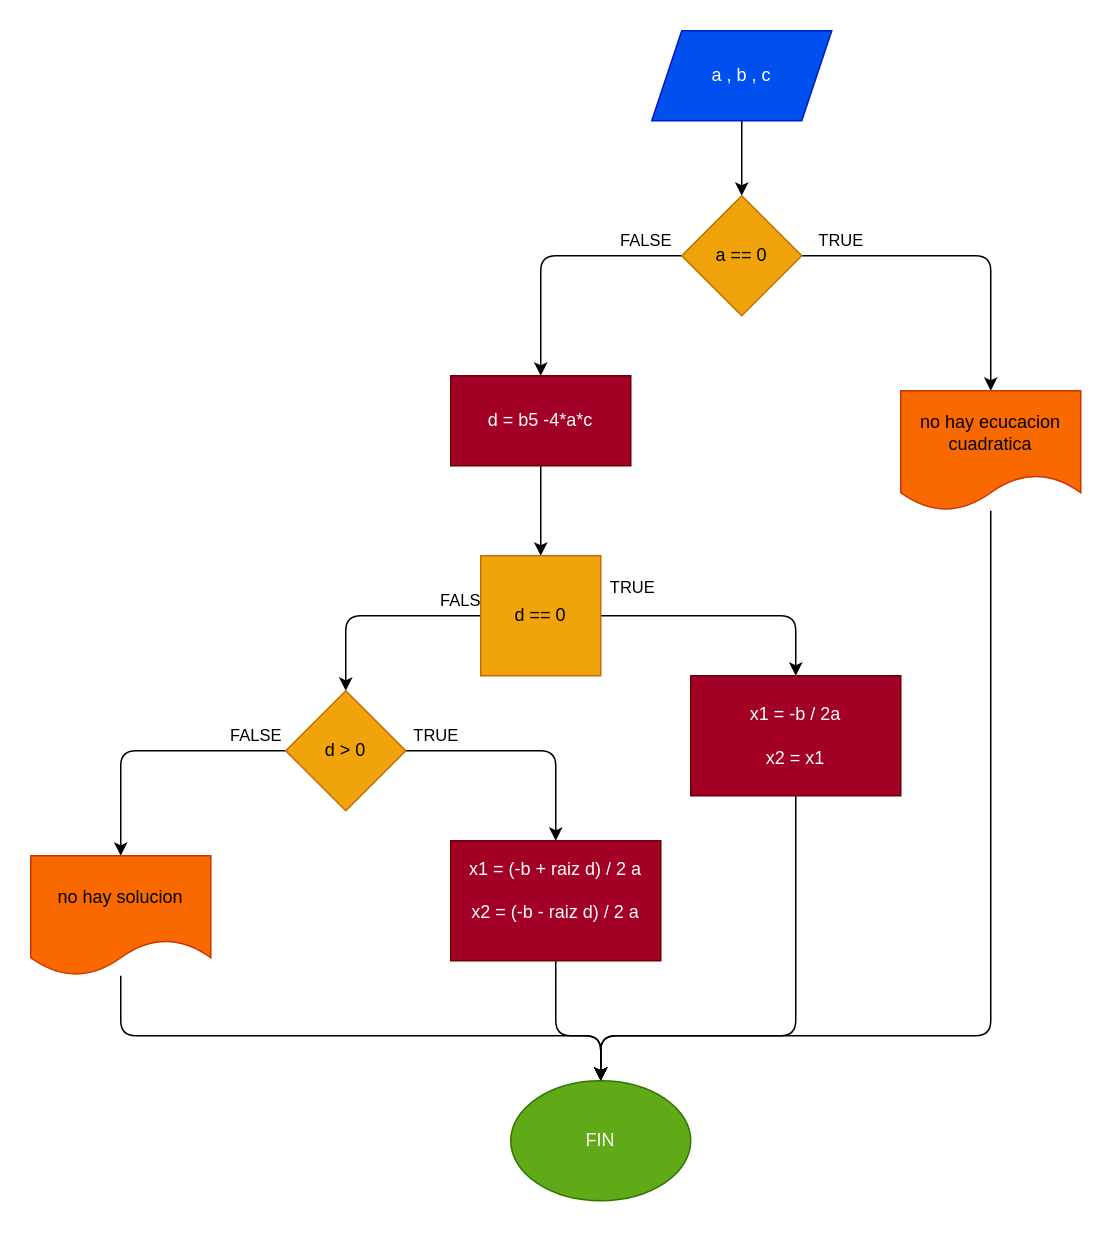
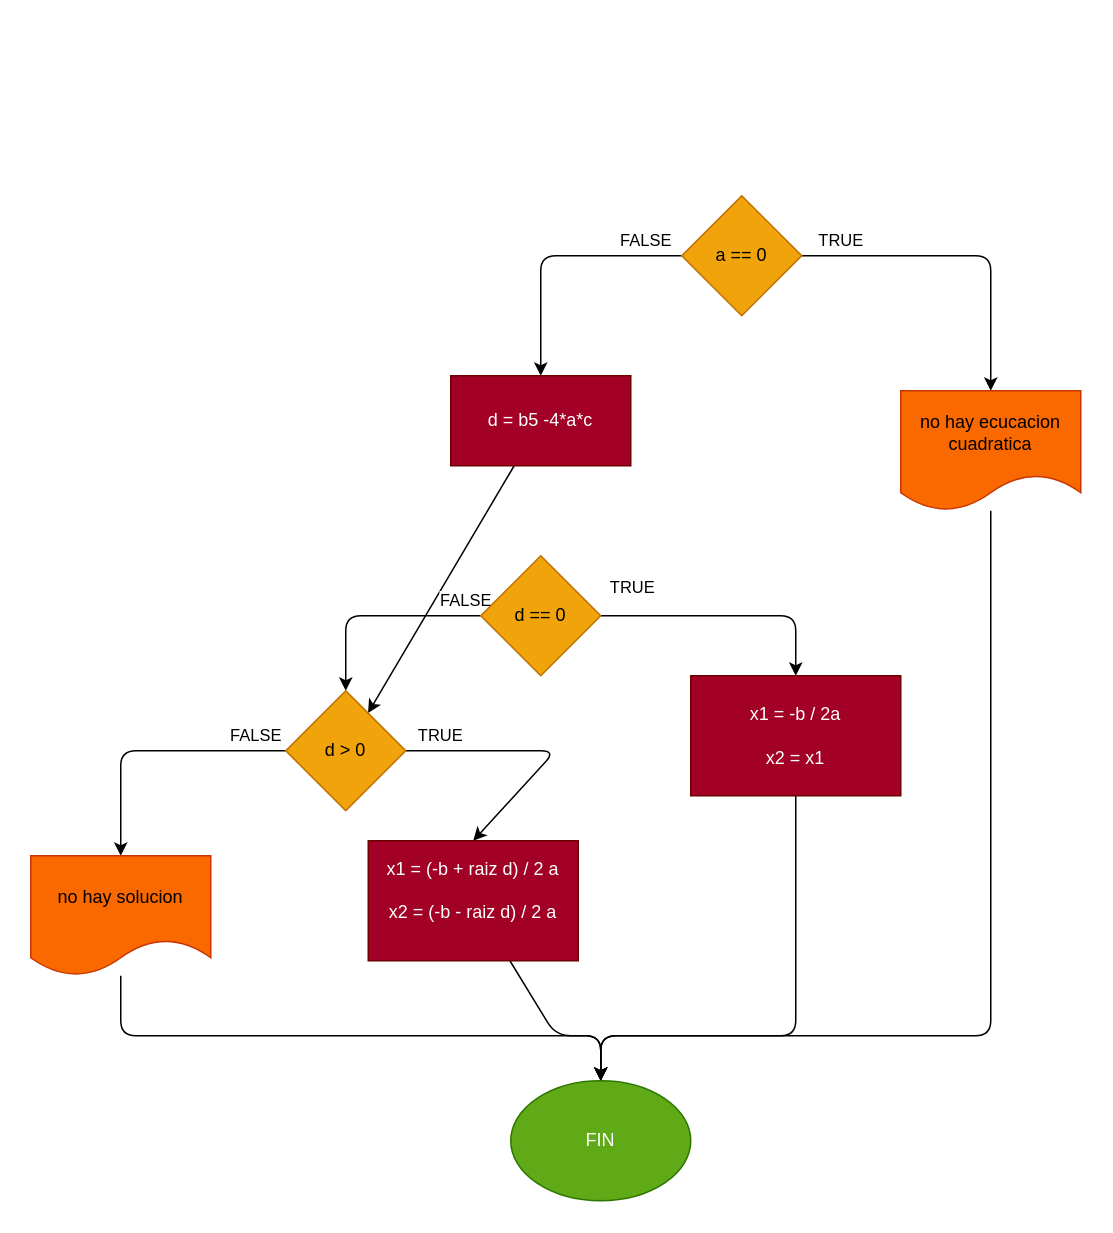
node "a , b , c": removed
edge "a , b , c" -> "a == 0": removed
edge "d = b5 -4*a*c" -> "d == 0": now "d = b5 -4*a*c" -> "d > 0"
node "d == 0": shape rectangle -> diamond
node "x1 = (-b + raiz d) / 2 a x2 = (-b - raiz d) / 2 a": moved (556, 901) -> (473, 901)
